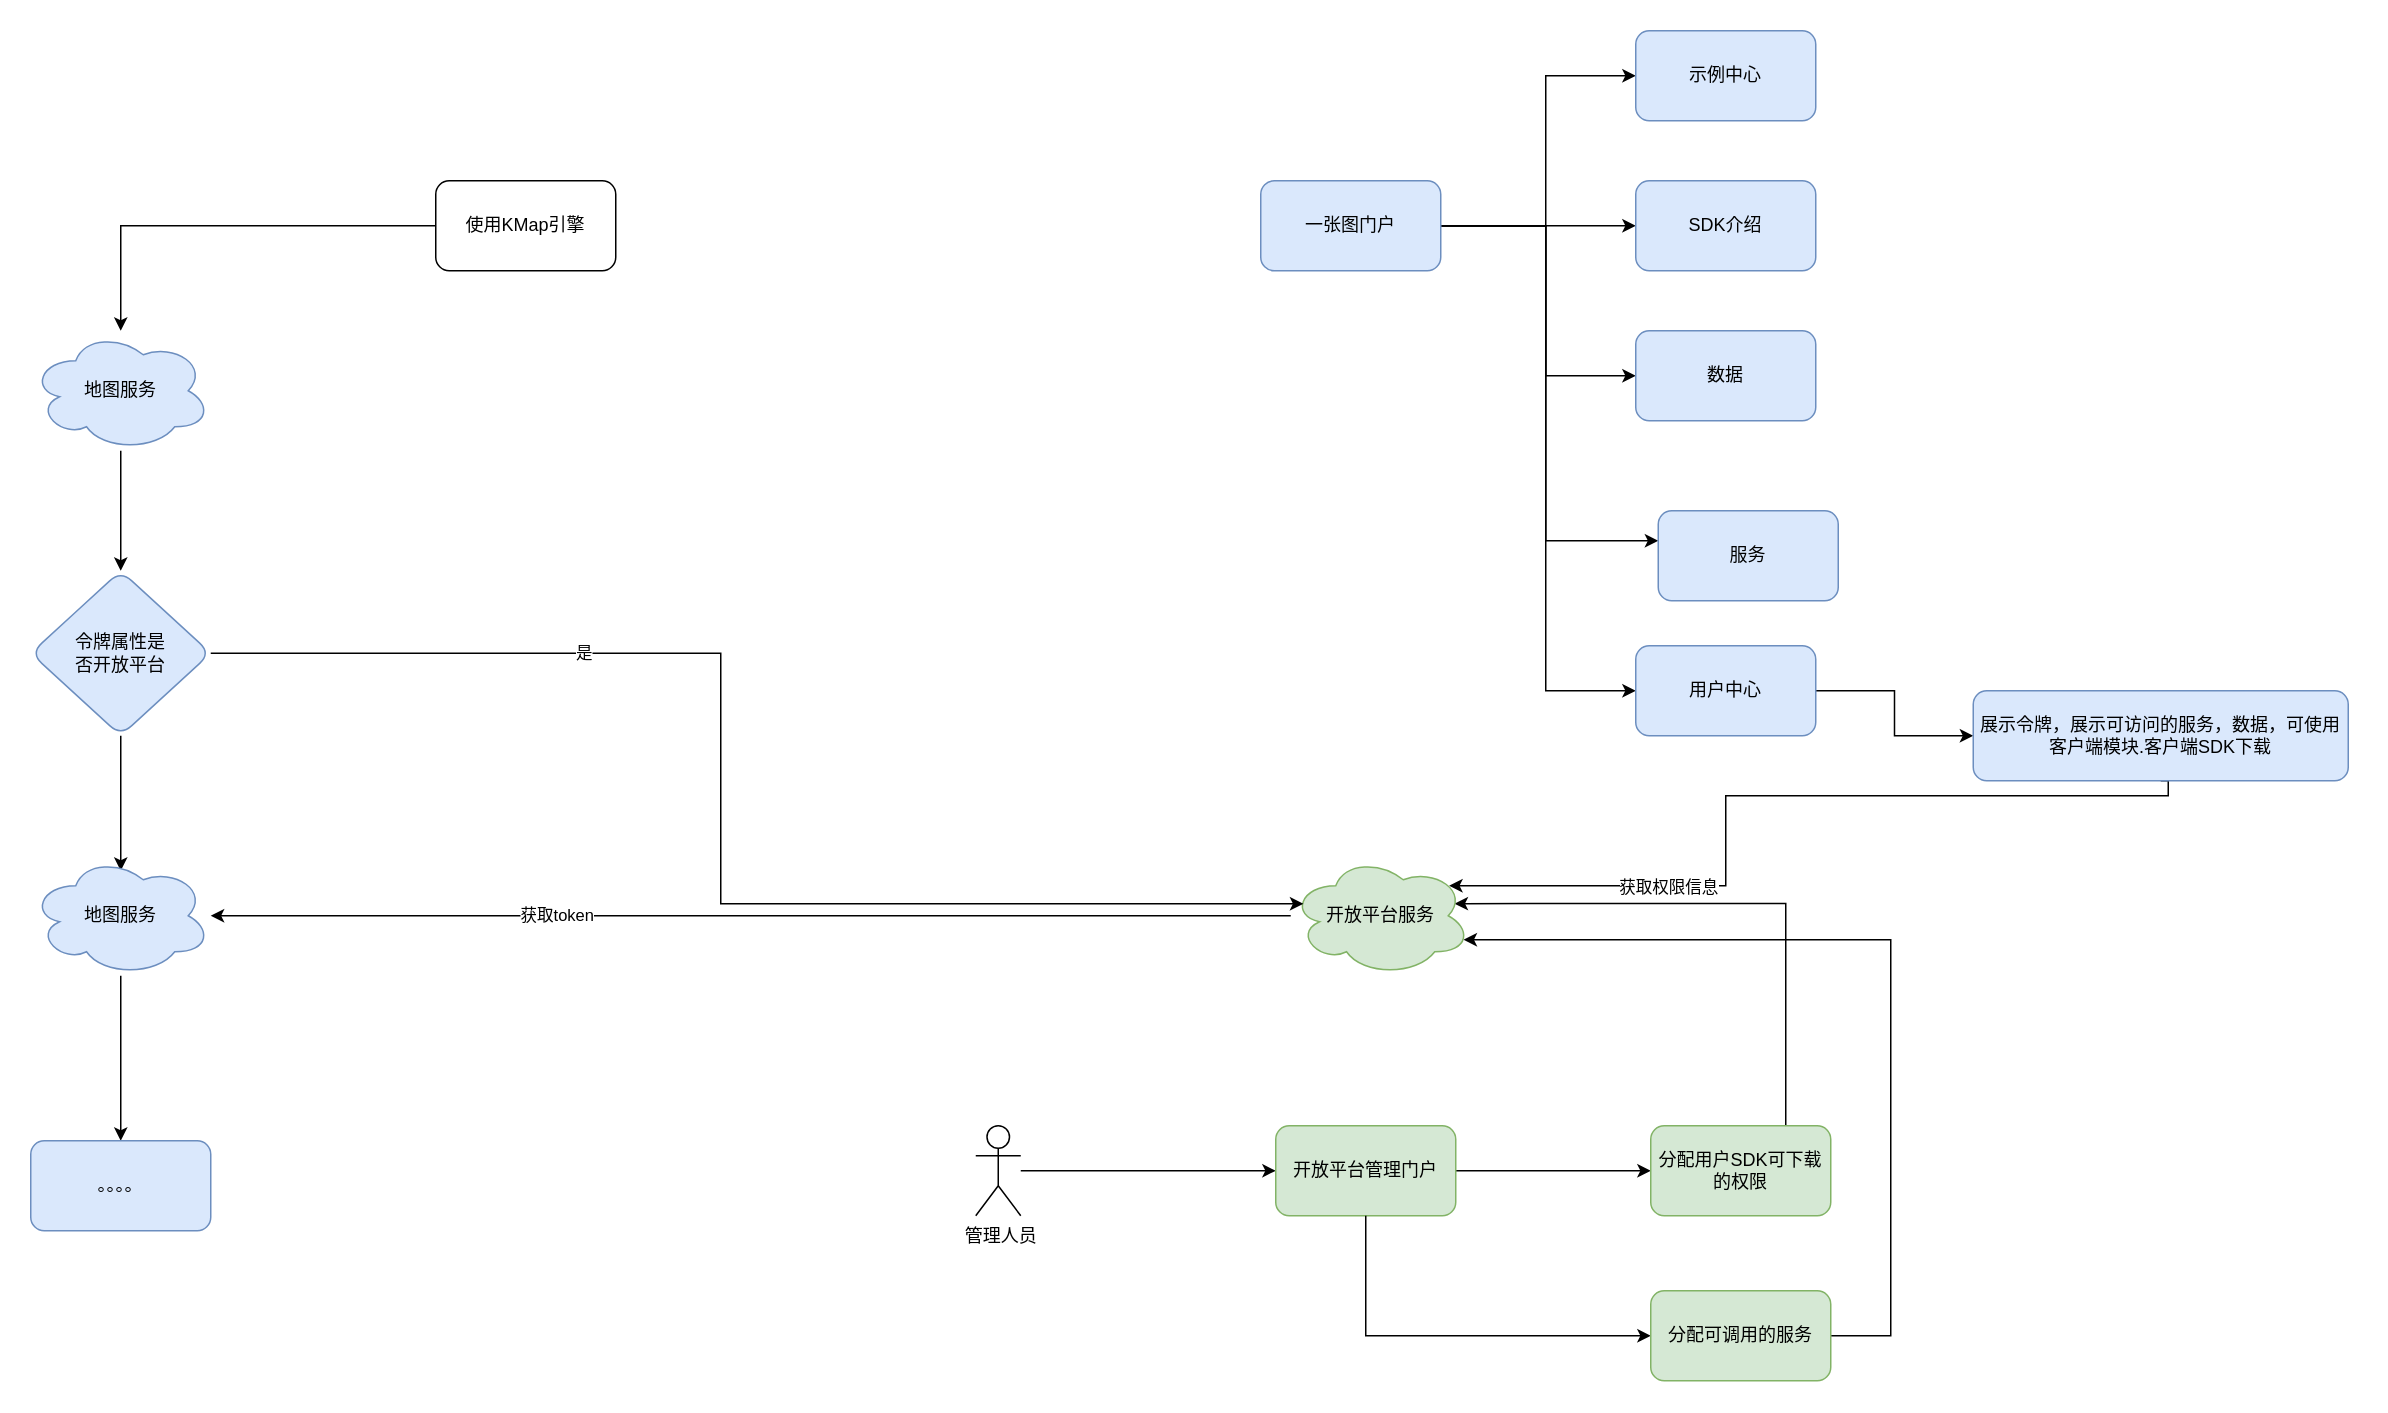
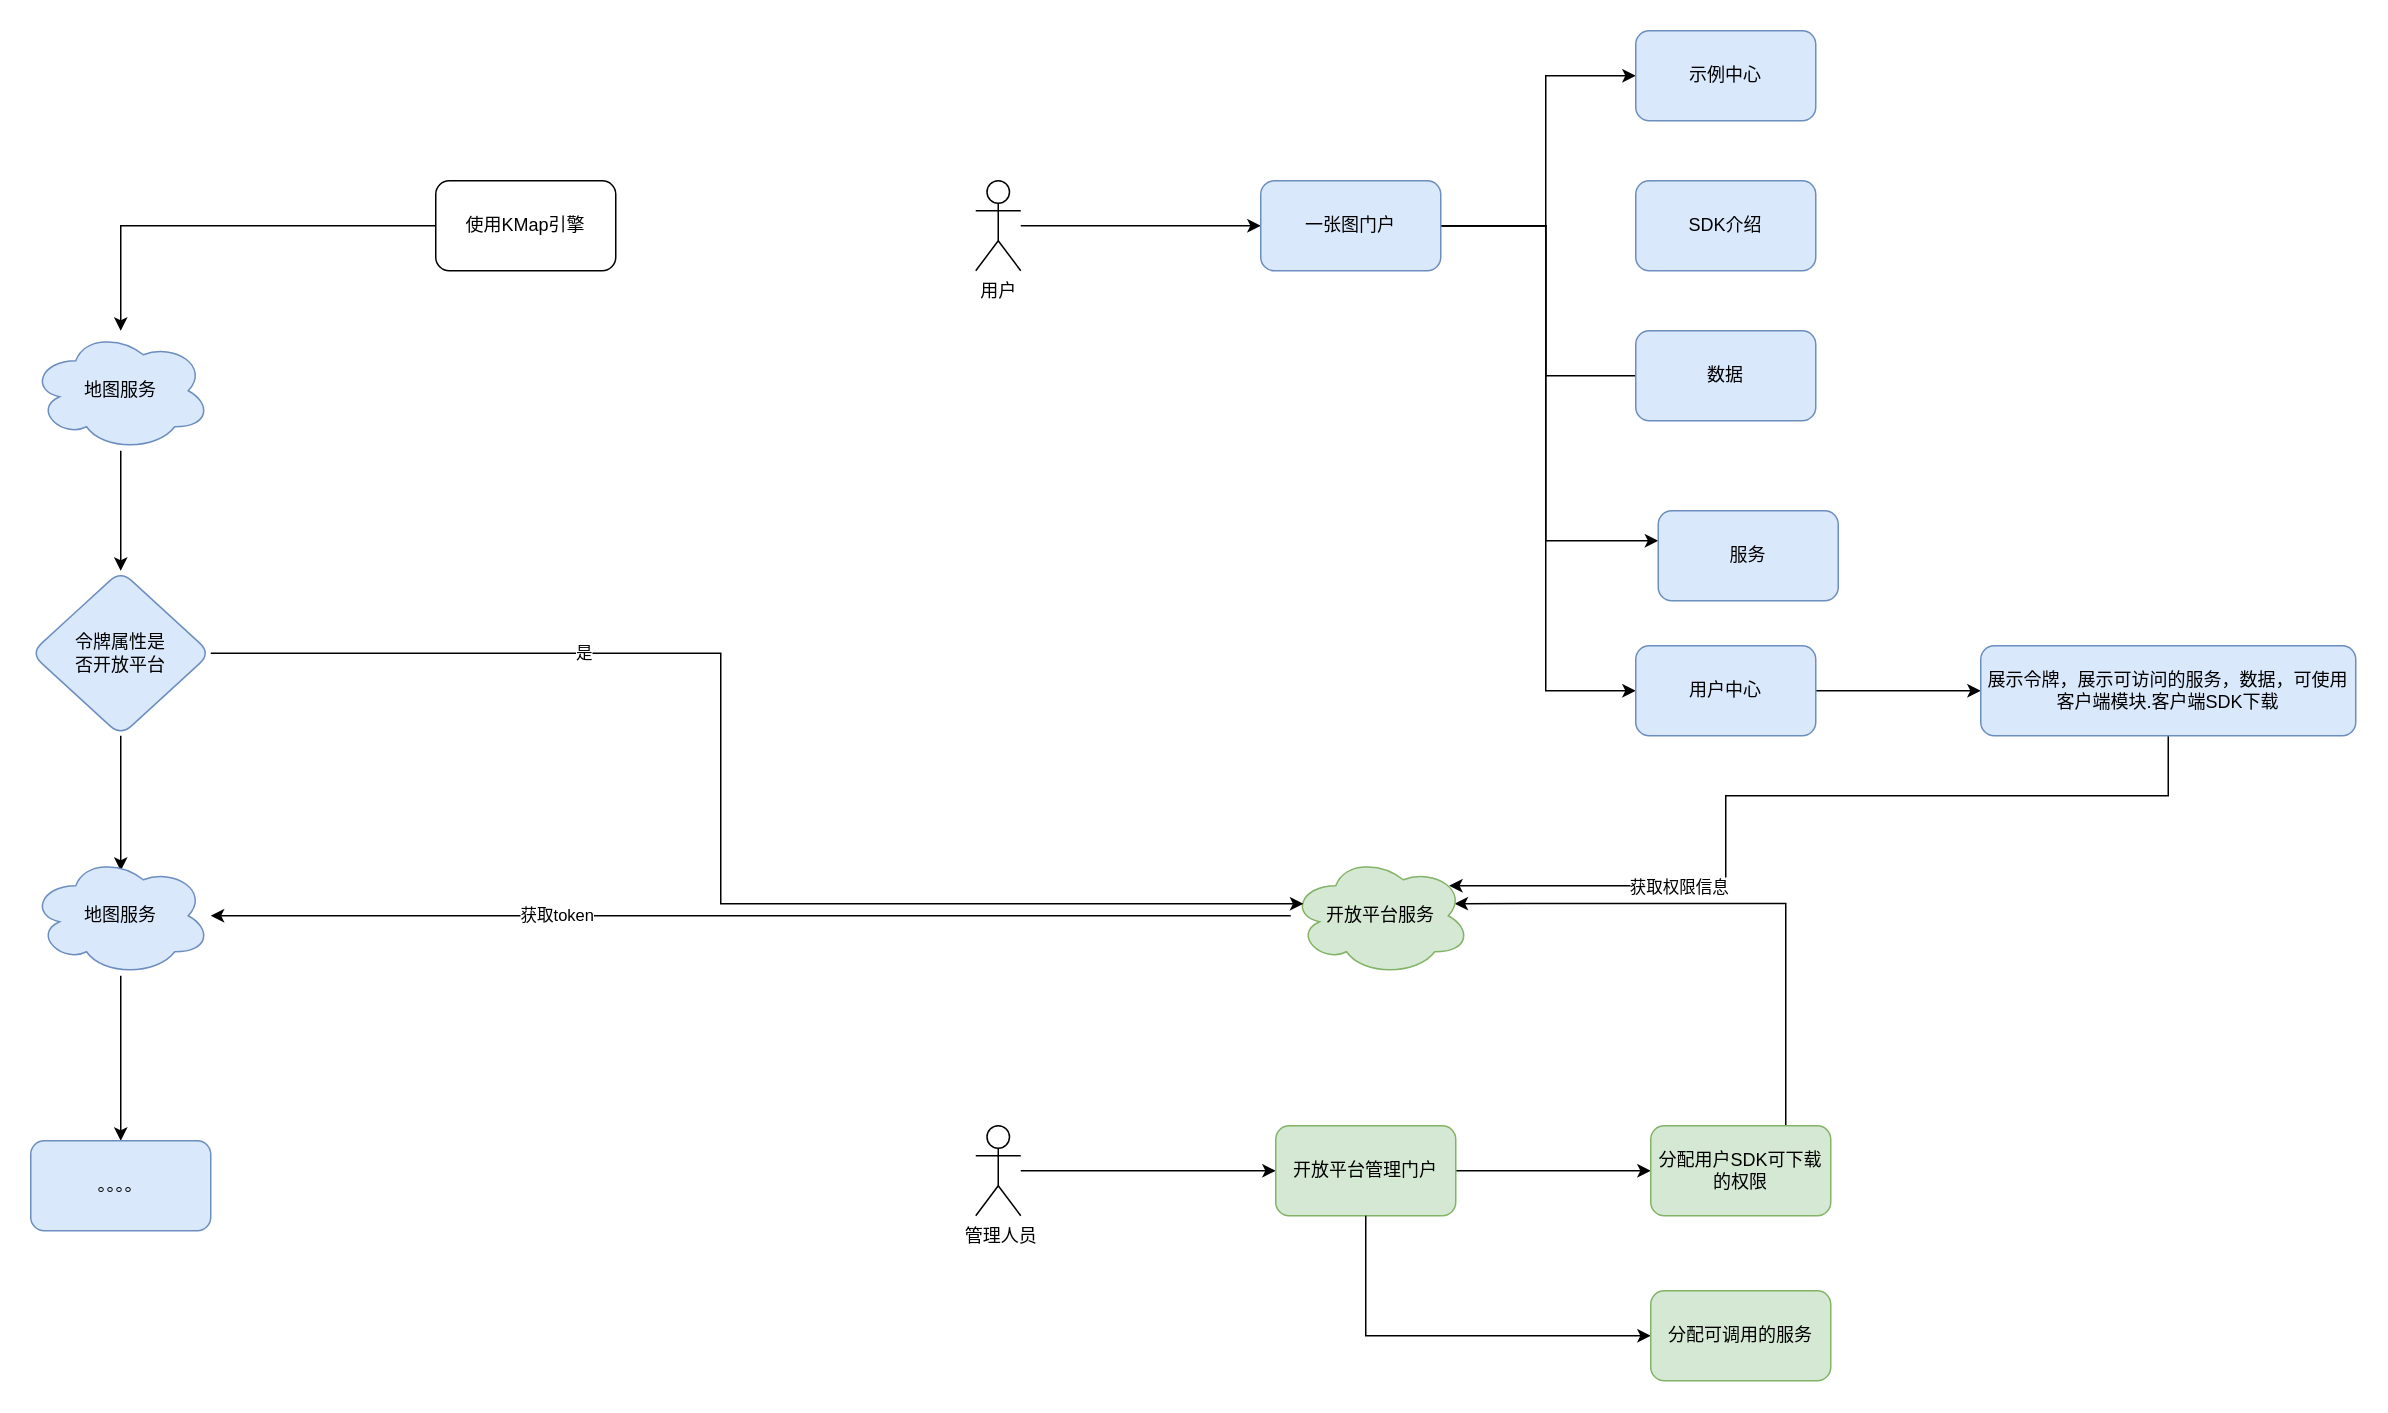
node "用户": added
edge "用户" -> "一张图门户": added
edge "一张图门户" -> "SDK介绍": removed
edge "一张图门户" -> "数据": arrowhead classic -> none
node "展示令牌，展示可访问的服务，数据，可使用客户端模块.客户端SDK下载": moved (2161, 736) -> (2168, 691)
edge "分配可调用的服务" -> "开放平台服务": removed
